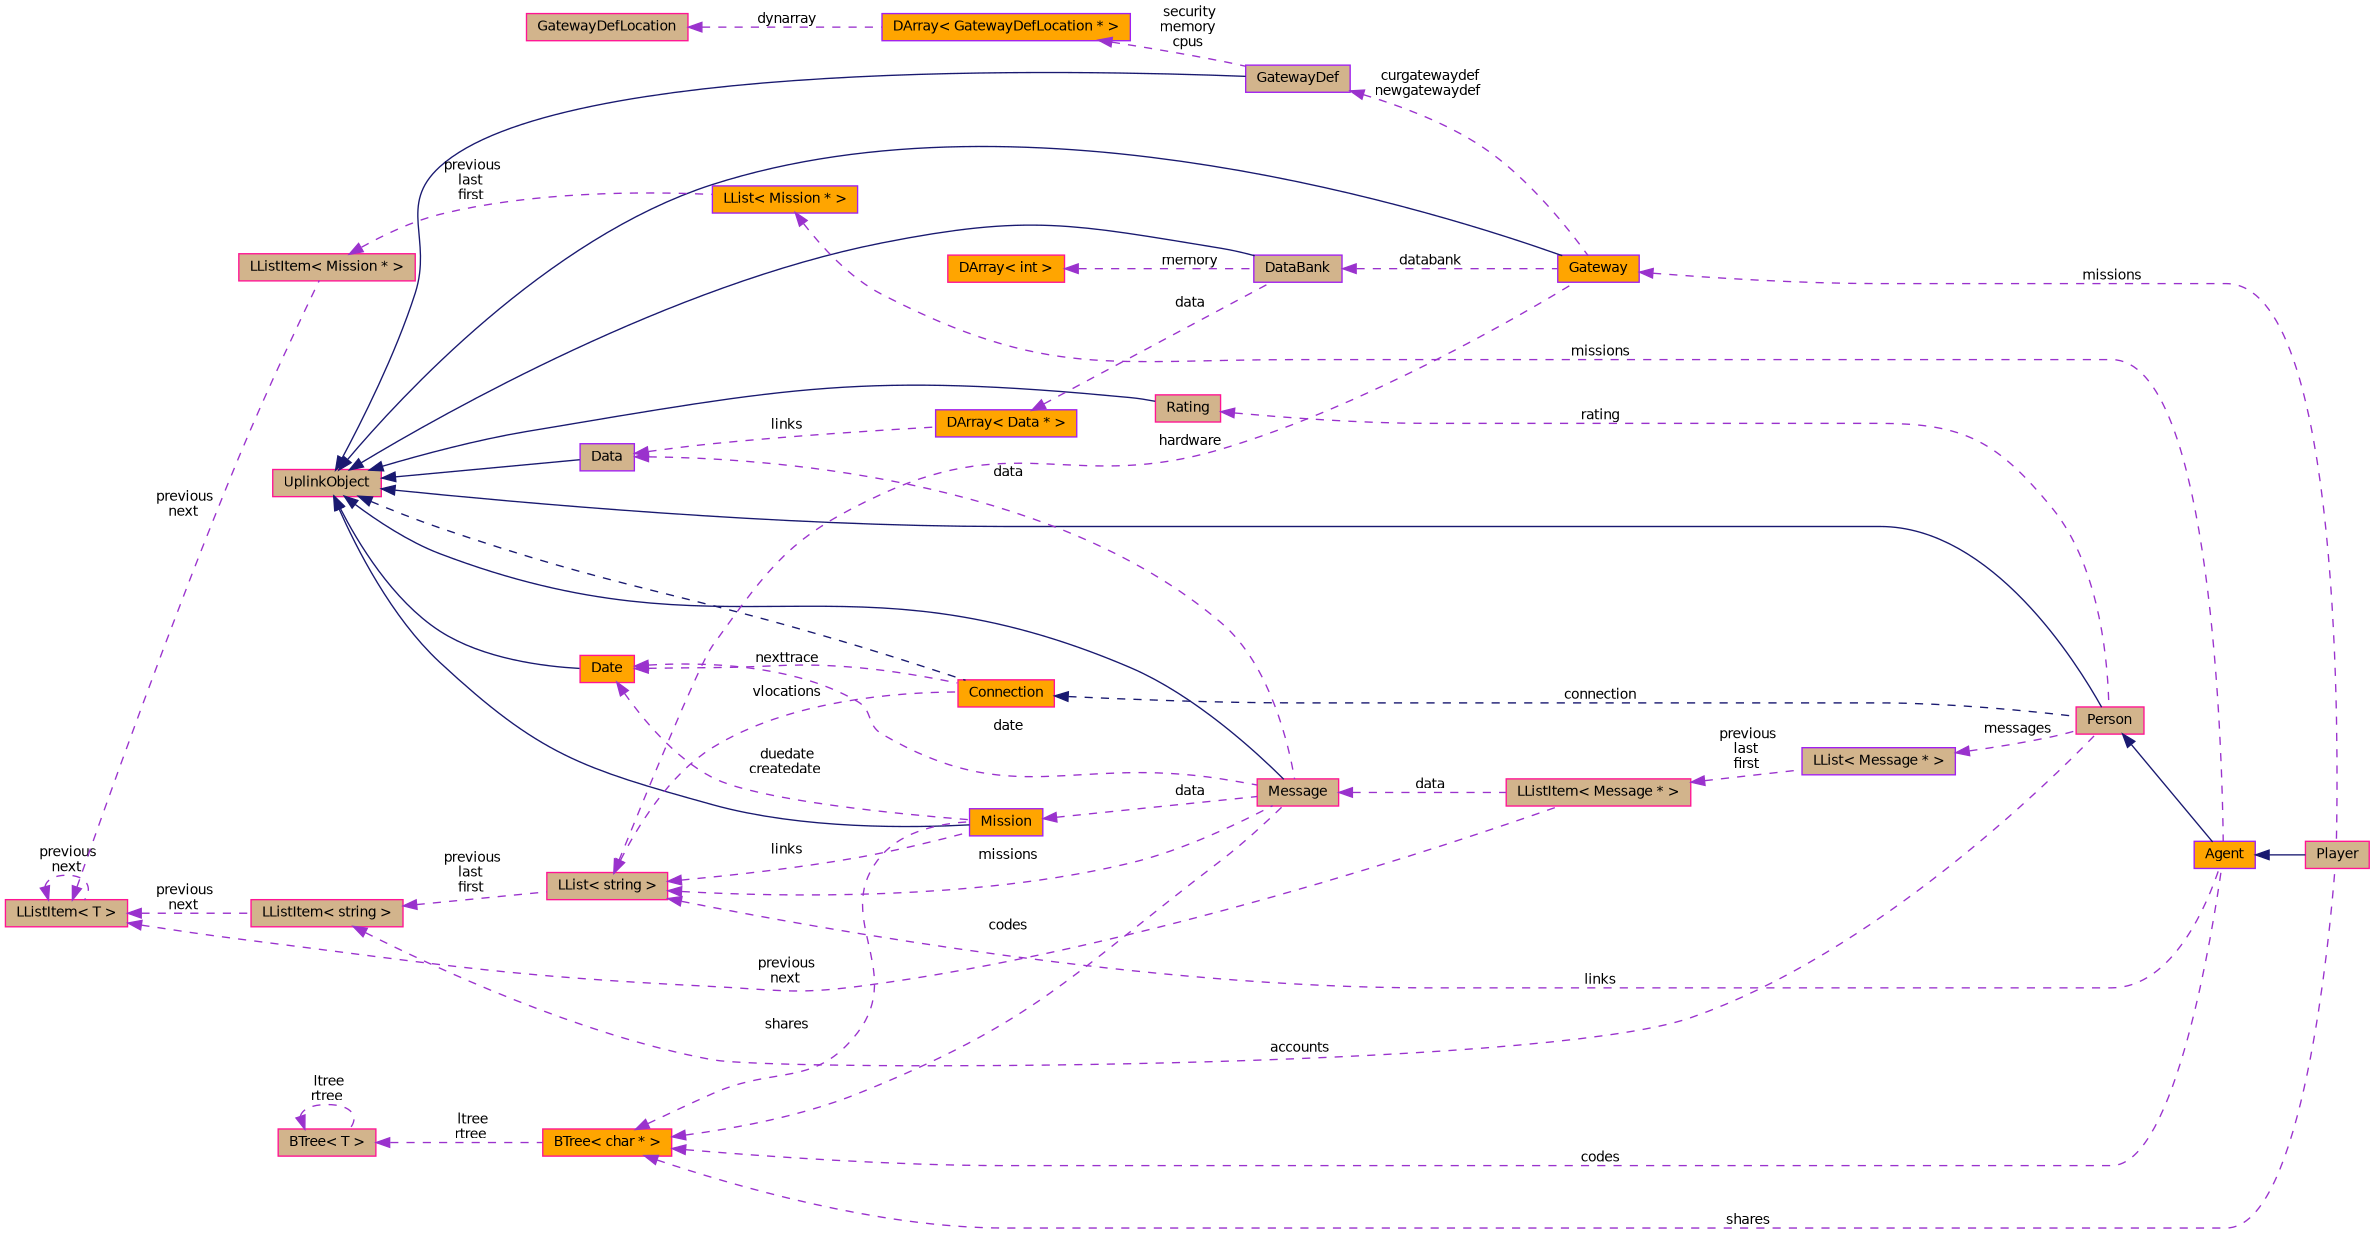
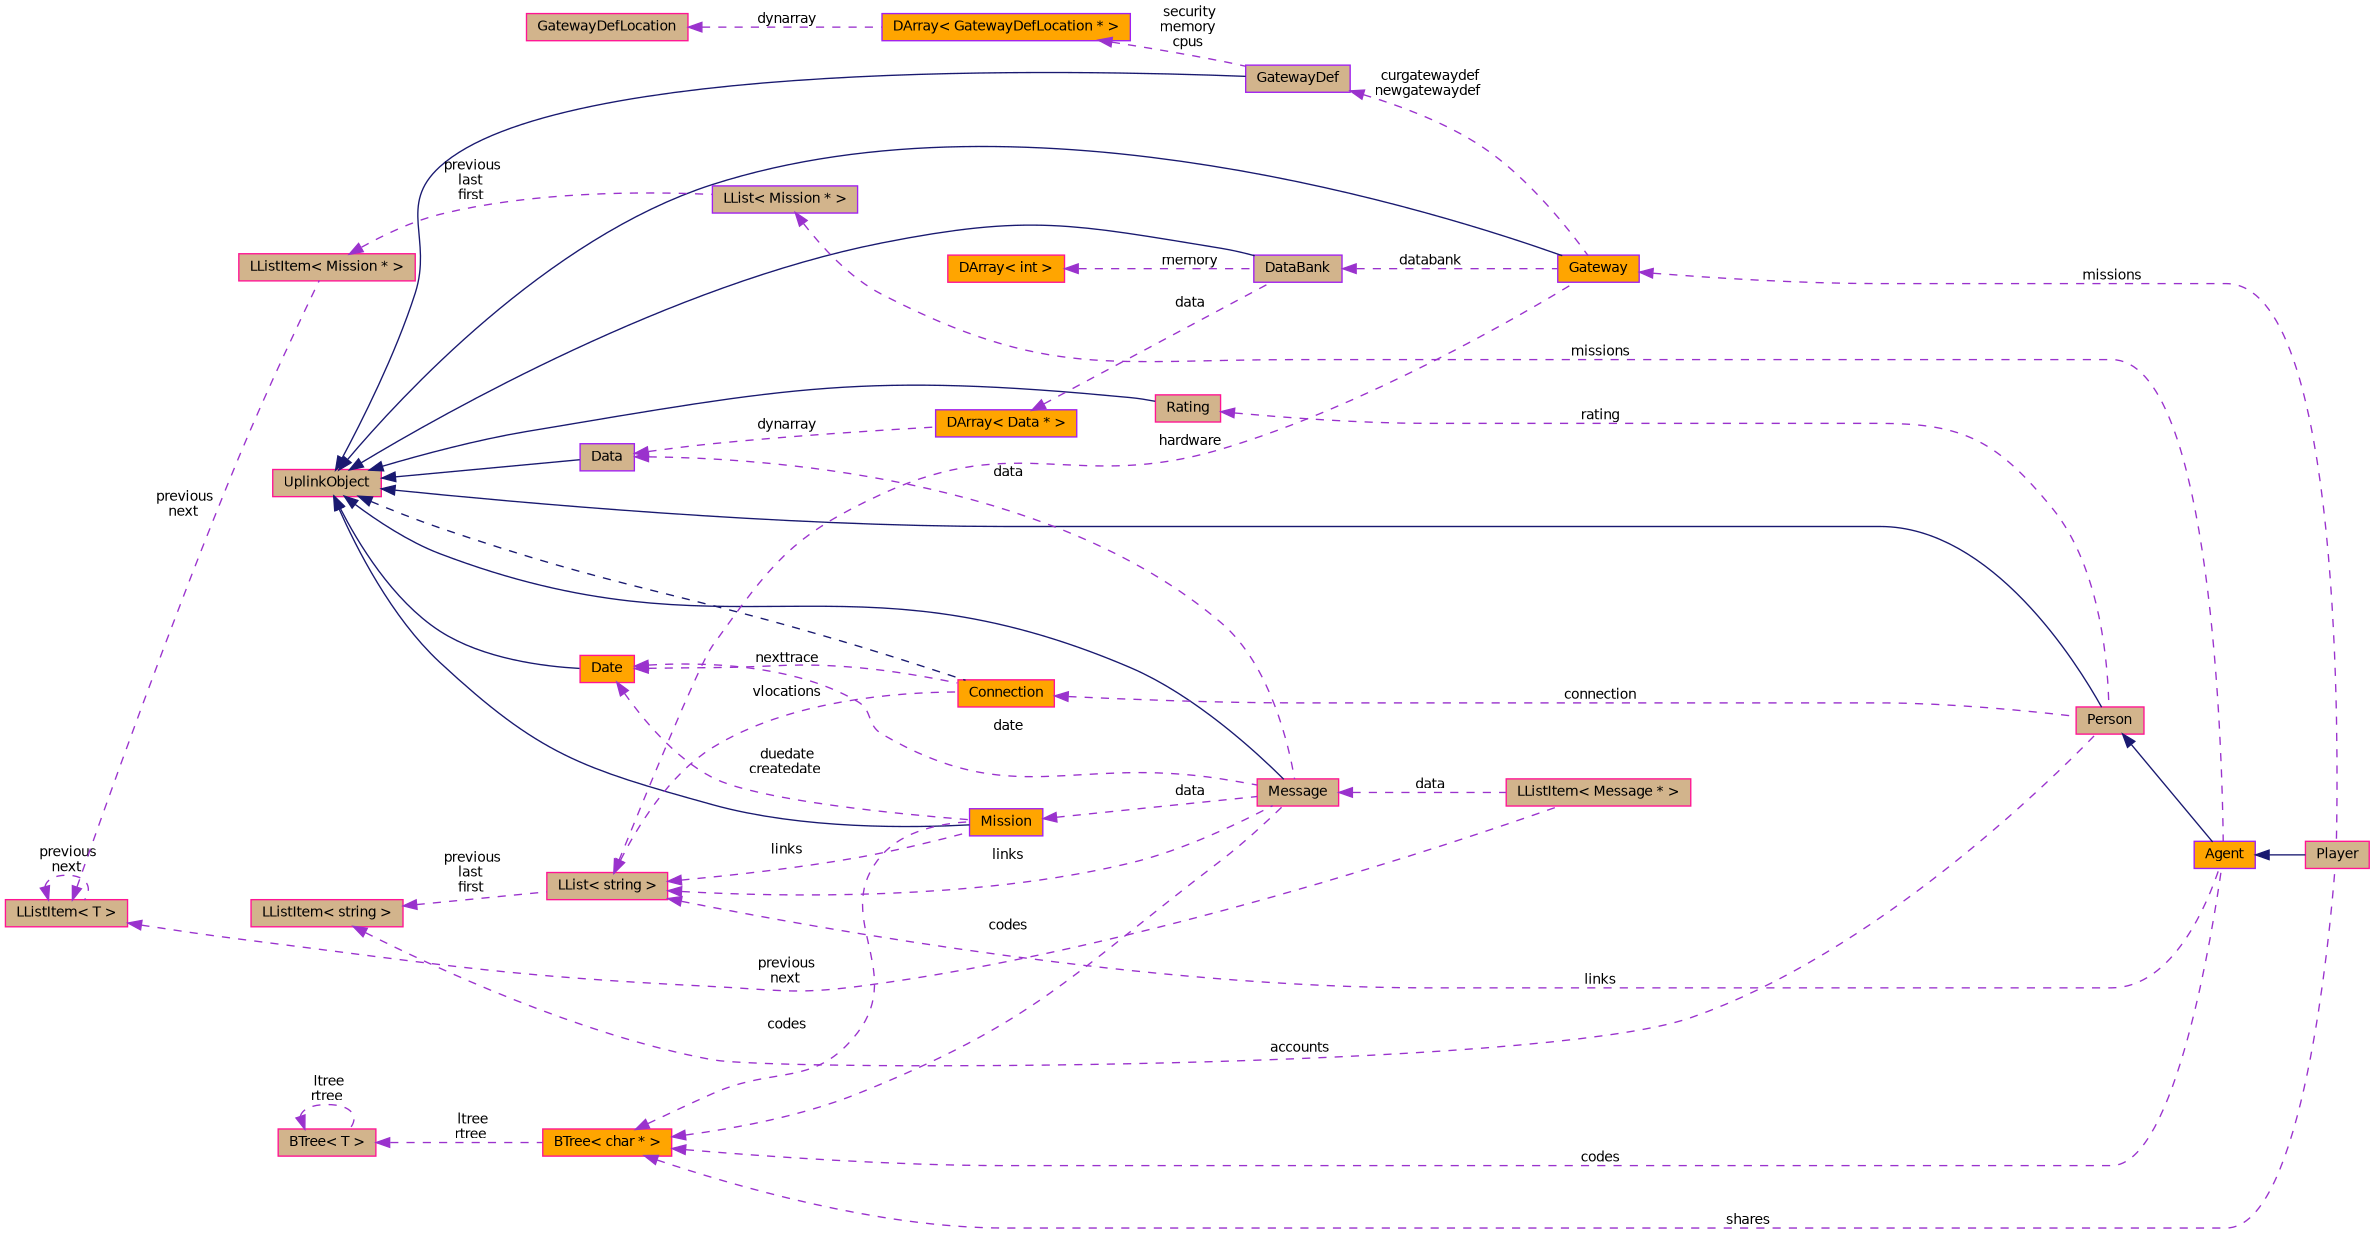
node "LList< Mission * >": fillcolor orange -> tan
edge "DArray< Data * >" -> "Data": label " links" -> " dynarray"
edge "Person" -> "Connection": color midnightblue -> darkorchid3
node "LList< Message * >": removed
edge "Message" -> "LList< string >": label " missions" -> " links"
edge "LListItem< string >" -> "LListItem< T >": removed, label "previous next"
edge "Mission" -> "BTree< char * >": label " shares" -> " codes"
